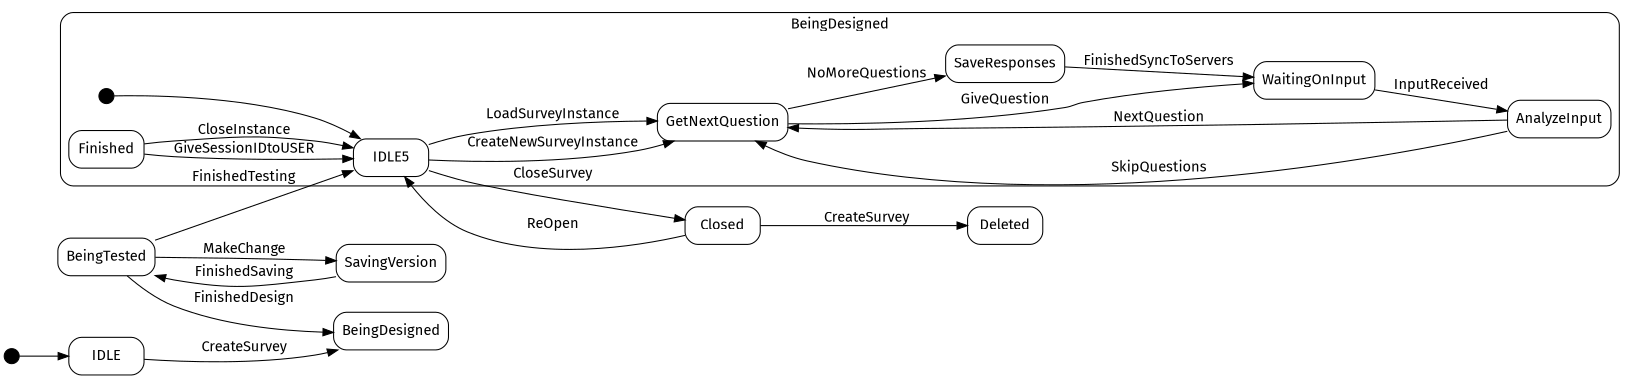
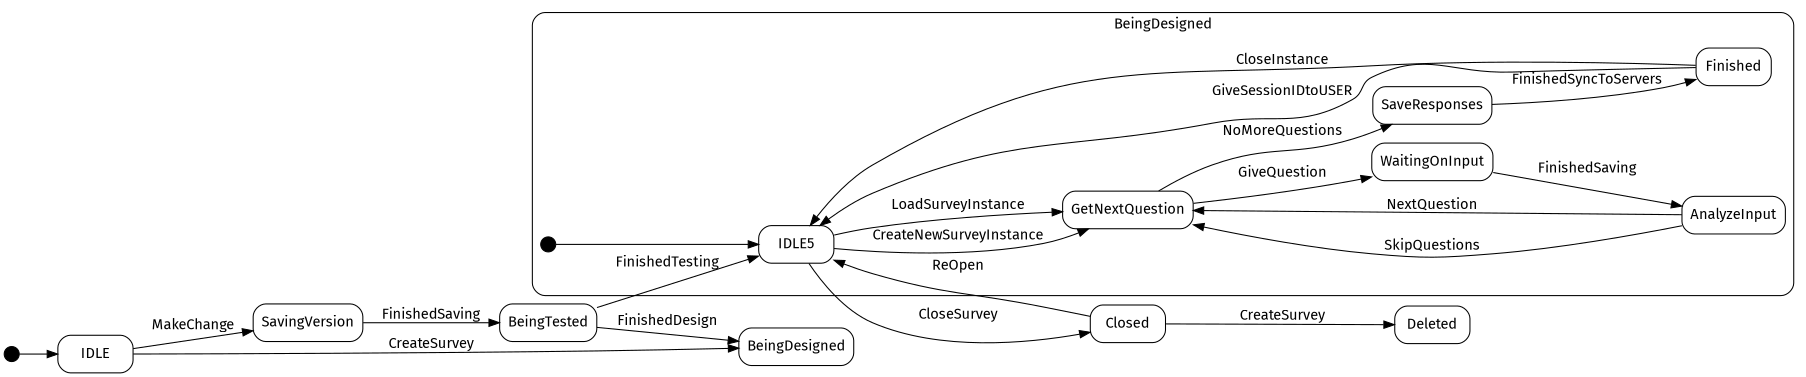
edge "SaveResponses" -> "WaitingOnInput": now "SaveResponses" -> "Finished"
edge "WaitingOnInput" -> "AnalyzeInput": label "InputReceived" -> "FinishedSaving"
edge "BeingTested" -> "SavingVersion": now "IDLE" -> "SavingVersion"
